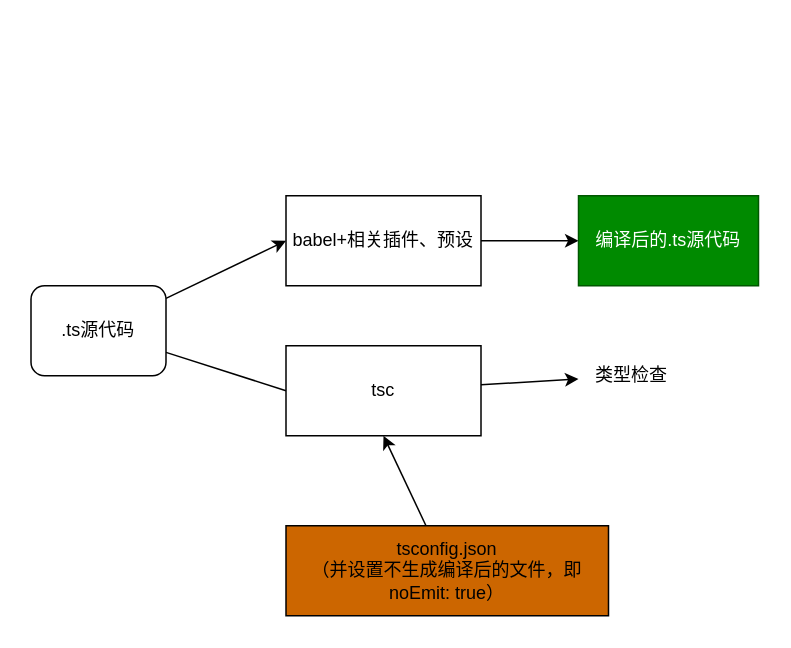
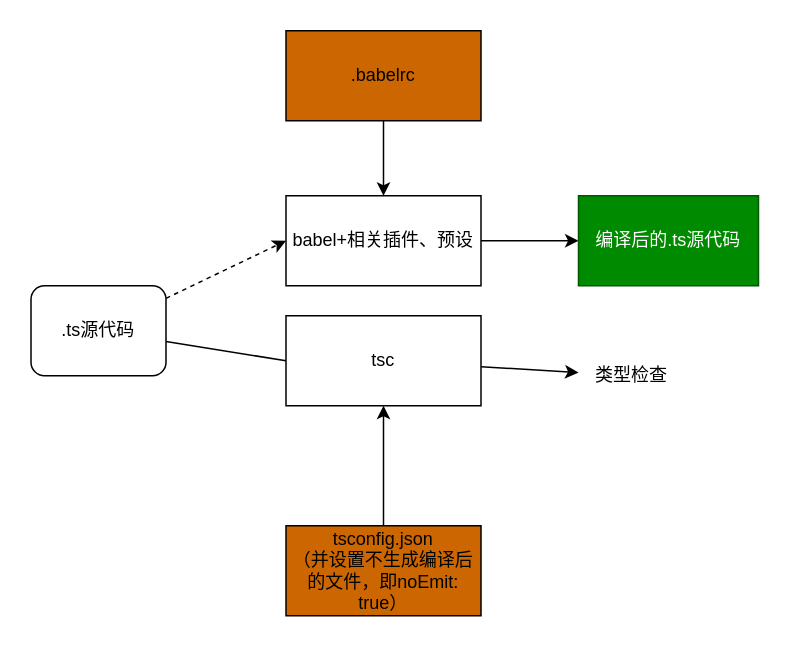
node ".babelrc": added
edge ".babelrc" -> "babel+相关插件、预设": added
edge ".ts源代码" -> "babel+相关插件、预设": style solid -> dashed
node "tsc": moved (383, 391) -> (383, 361)
node "tsconfig.json （并设置不生成编译后的文件，即noEmit: true）": size 323x90 -> 195x90
